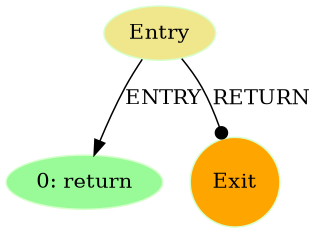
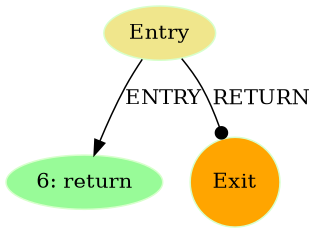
node "0: return": label "0: return" -> "6: return"
